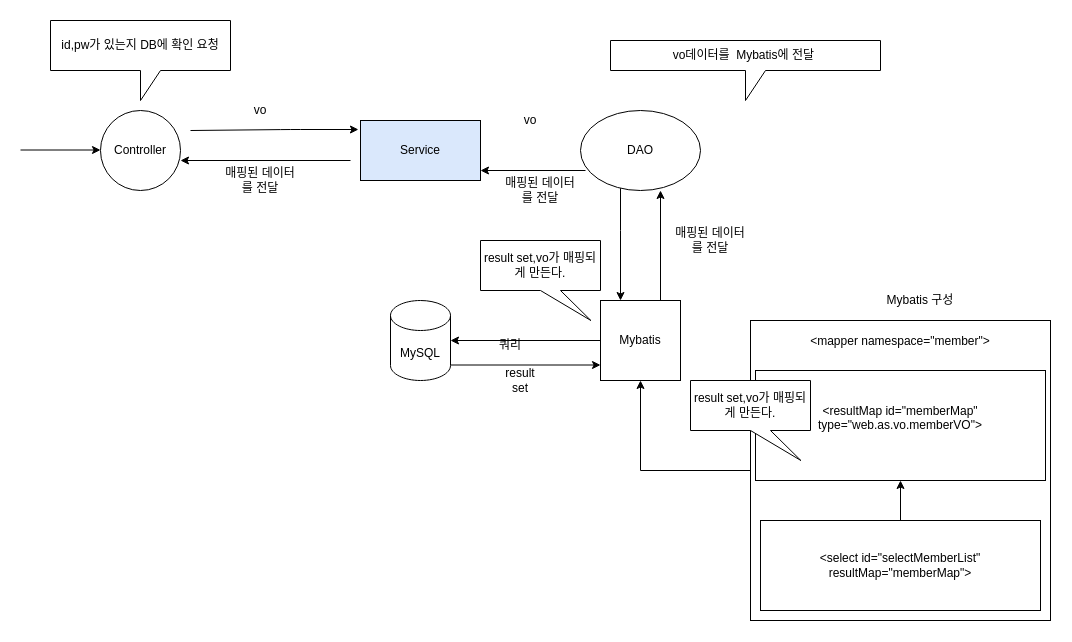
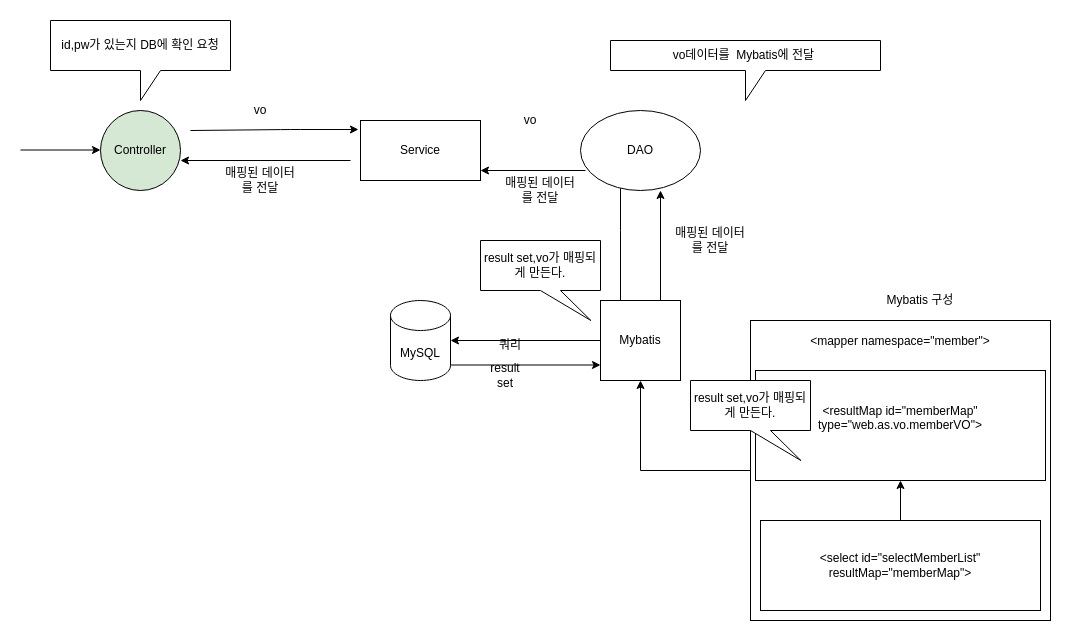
node "Controller": fillcolor #ffffff -> #d5e8d4
node "Service": fillcolor #dae8fc -> #ffffff
edge "DAO" -> "Mybatis": arrowhead classic -> none
node "result set": moved (521, 381) -> (506, 376)
